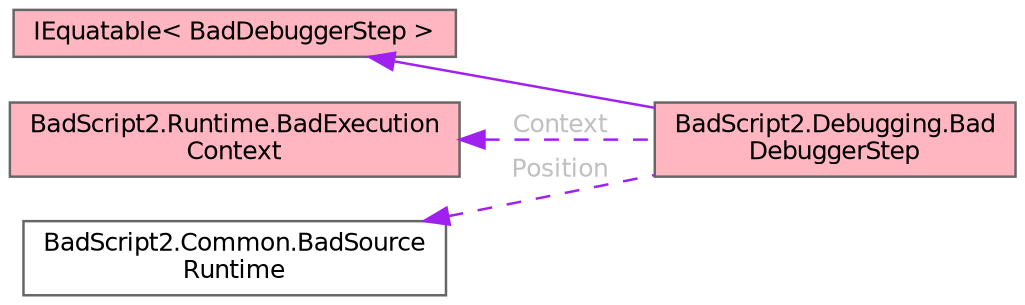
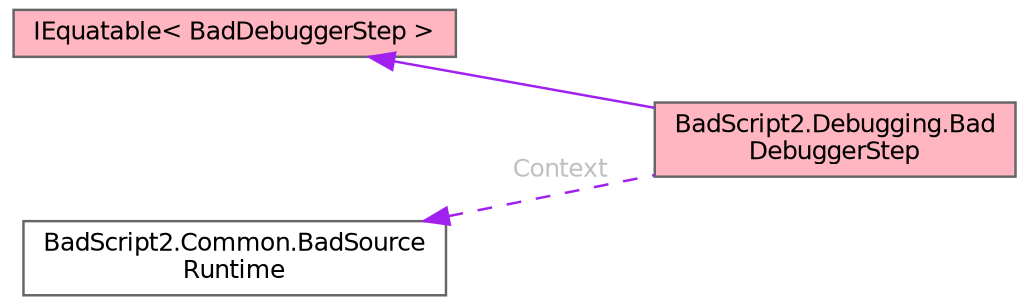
node "BadScript2.Runtime.BadExecution Context": removed
edge "BadScript2.Debugging.Bad DebuggerStep" -> "BadScript2.Common.BadSource Runtime": label " Position" -> " Context"
